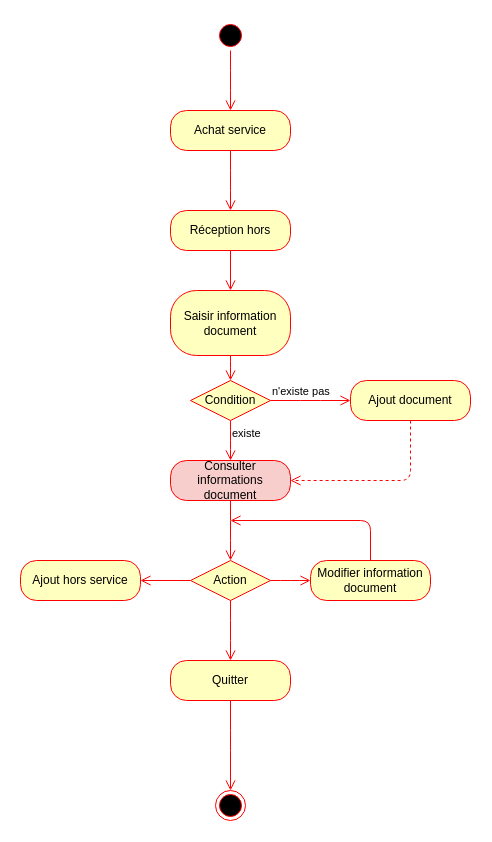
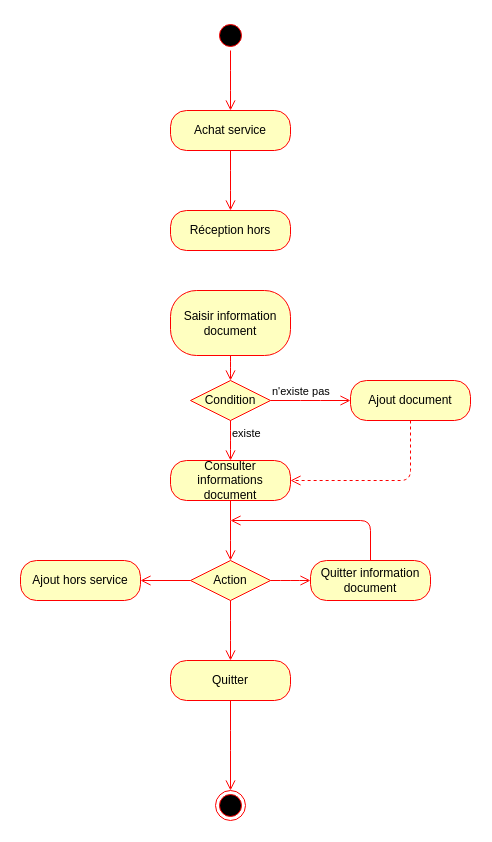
edge "Réception hors" -> "Saisir information document": removed
node "Consulter informations document": fillcolor #f8cecc -> #ffffc0
node "Modifier information document": label "Modifier information document" -> "Quitter information document"
